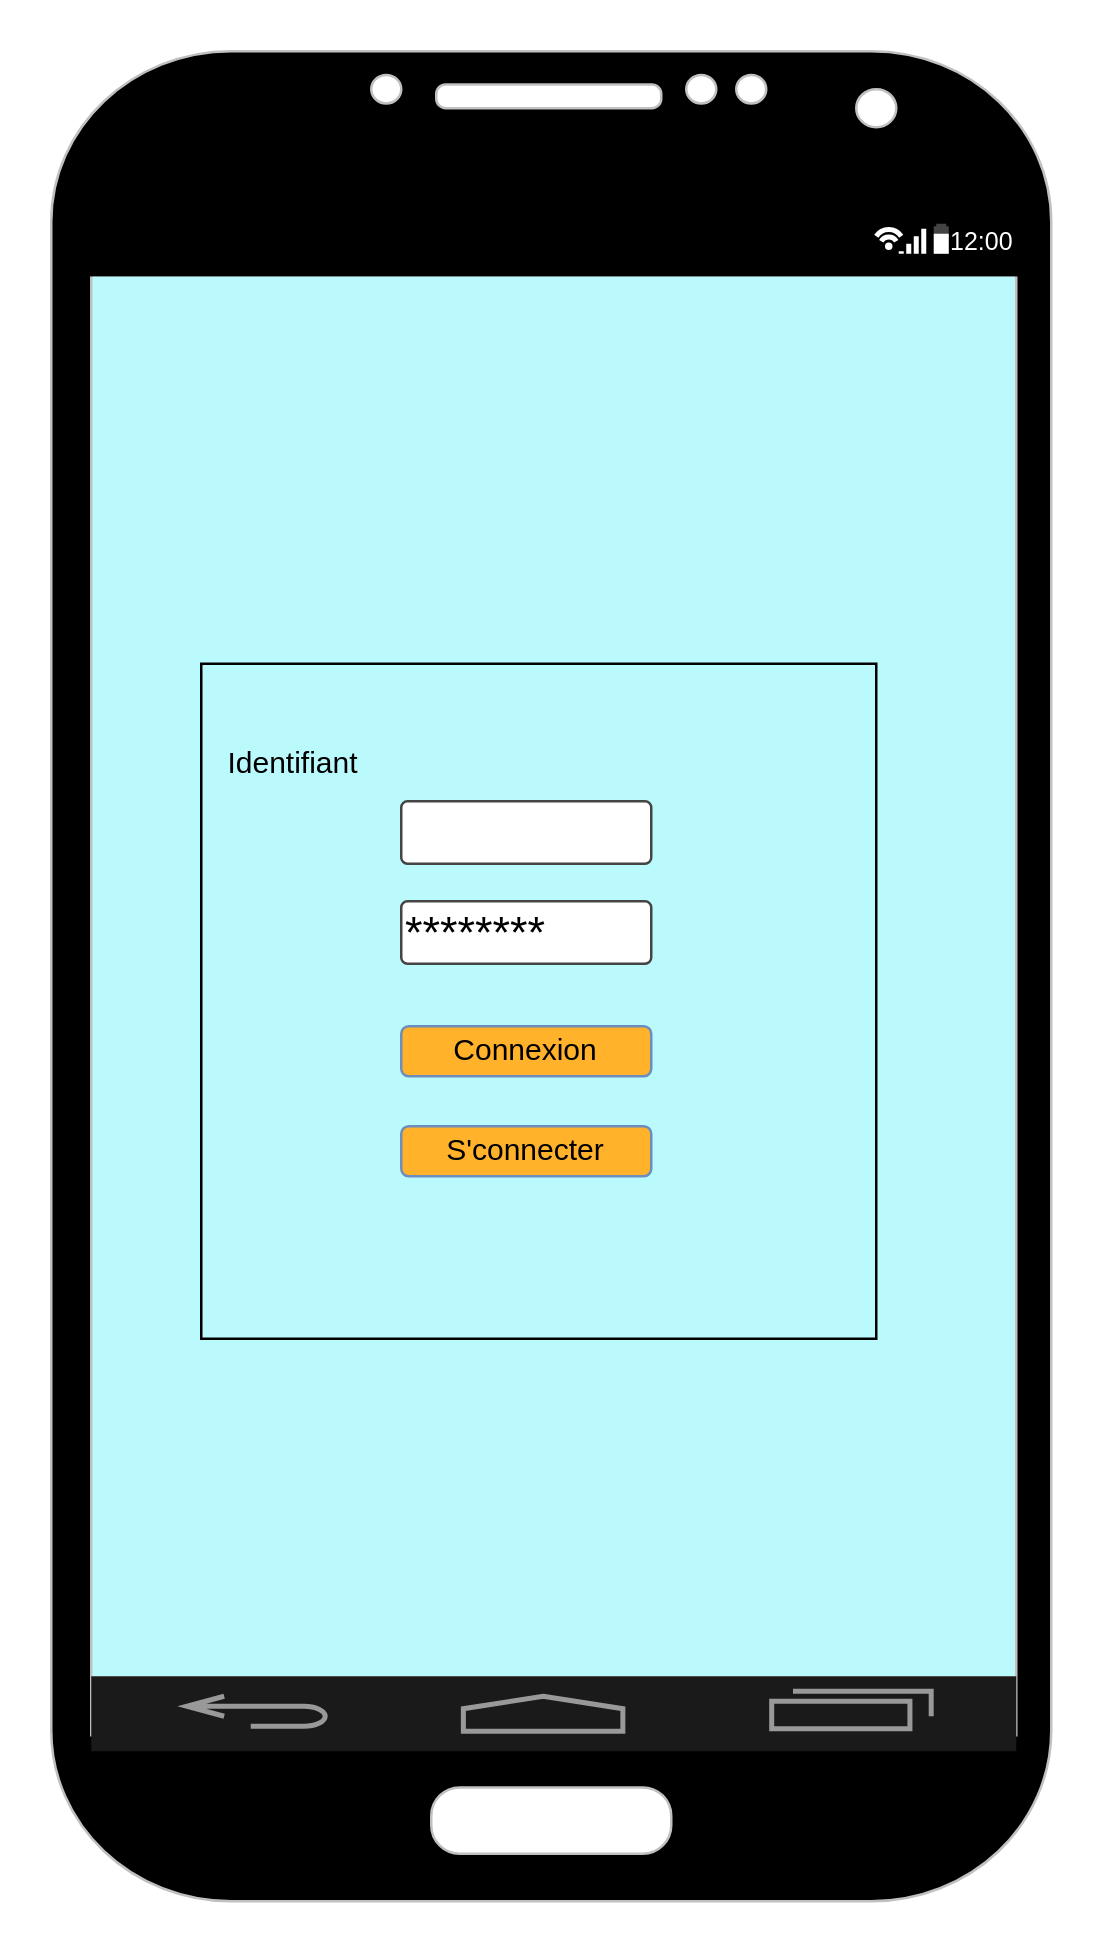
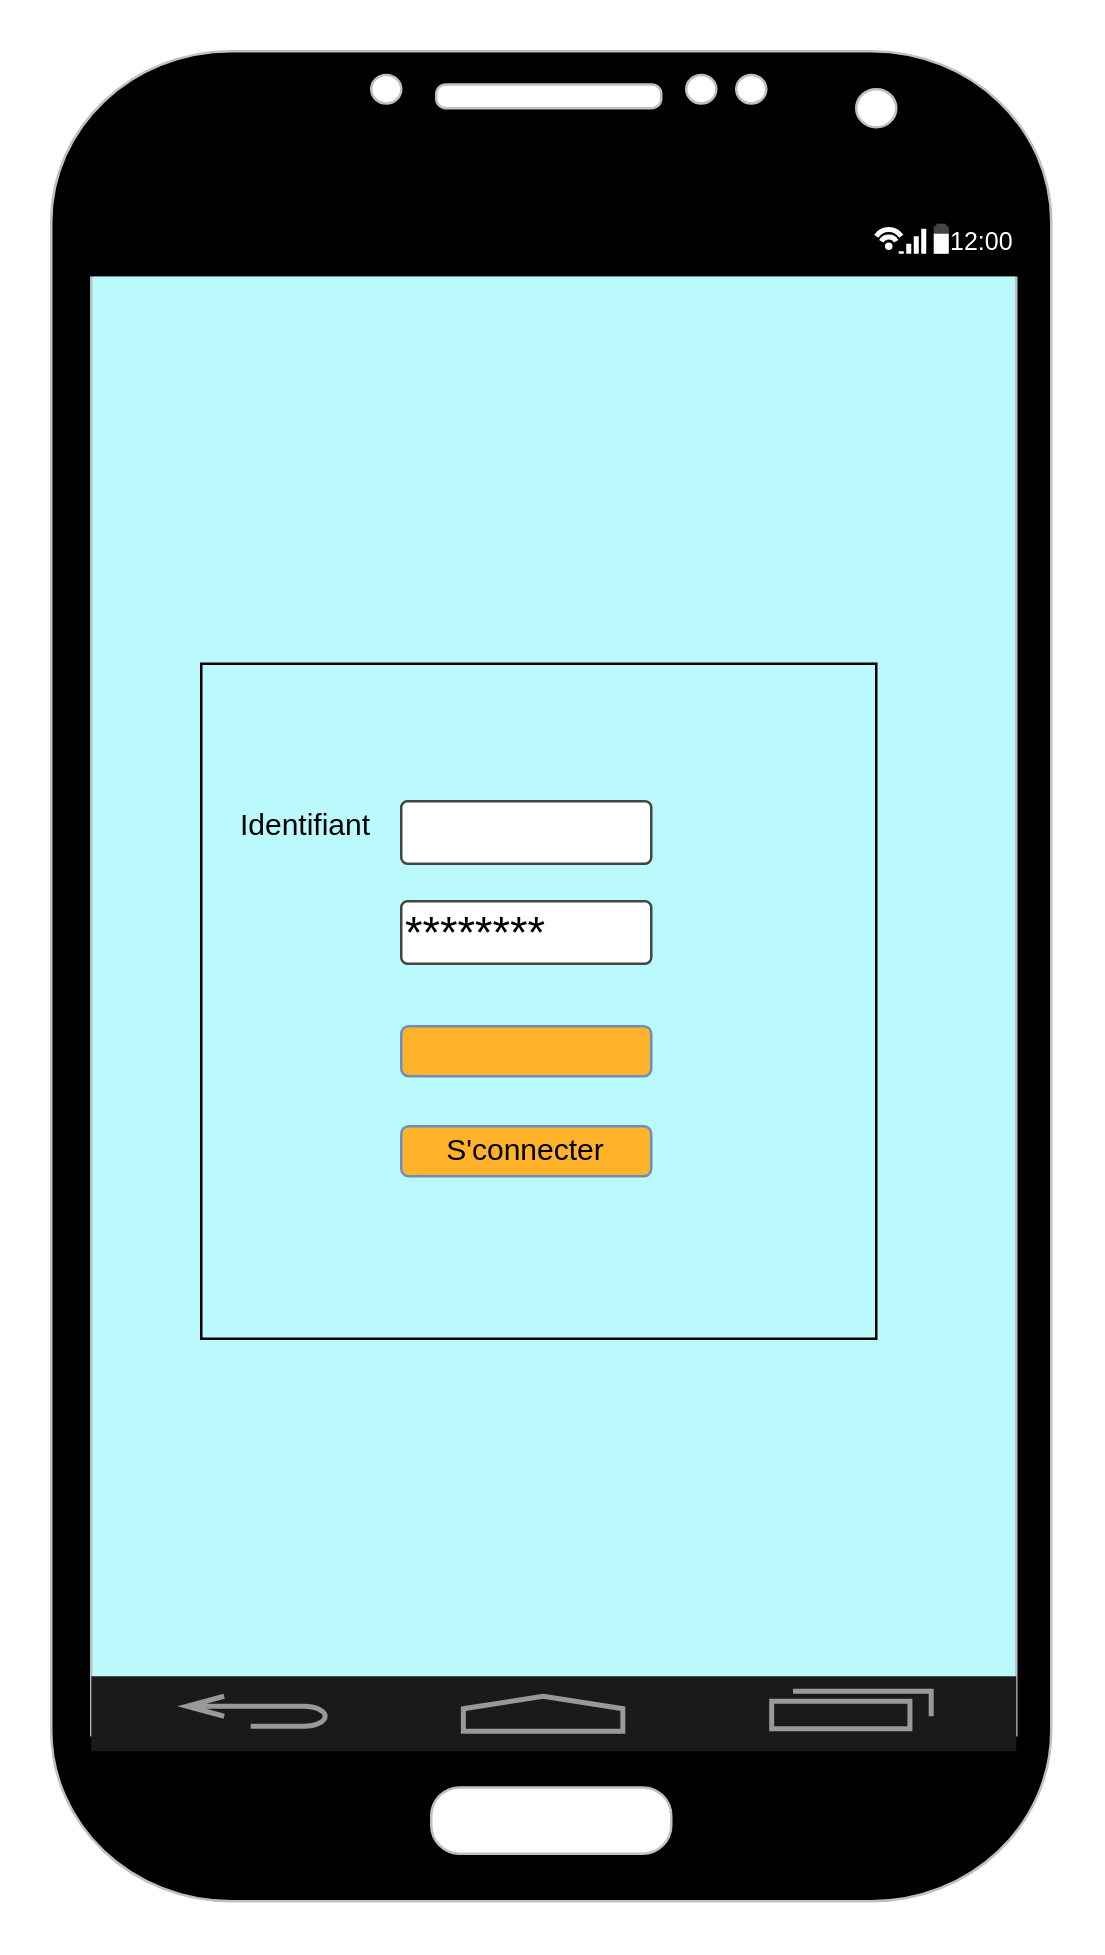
node "Identifiant": moved (293, 764) -> (305, 826)
node "Connexion": removed
